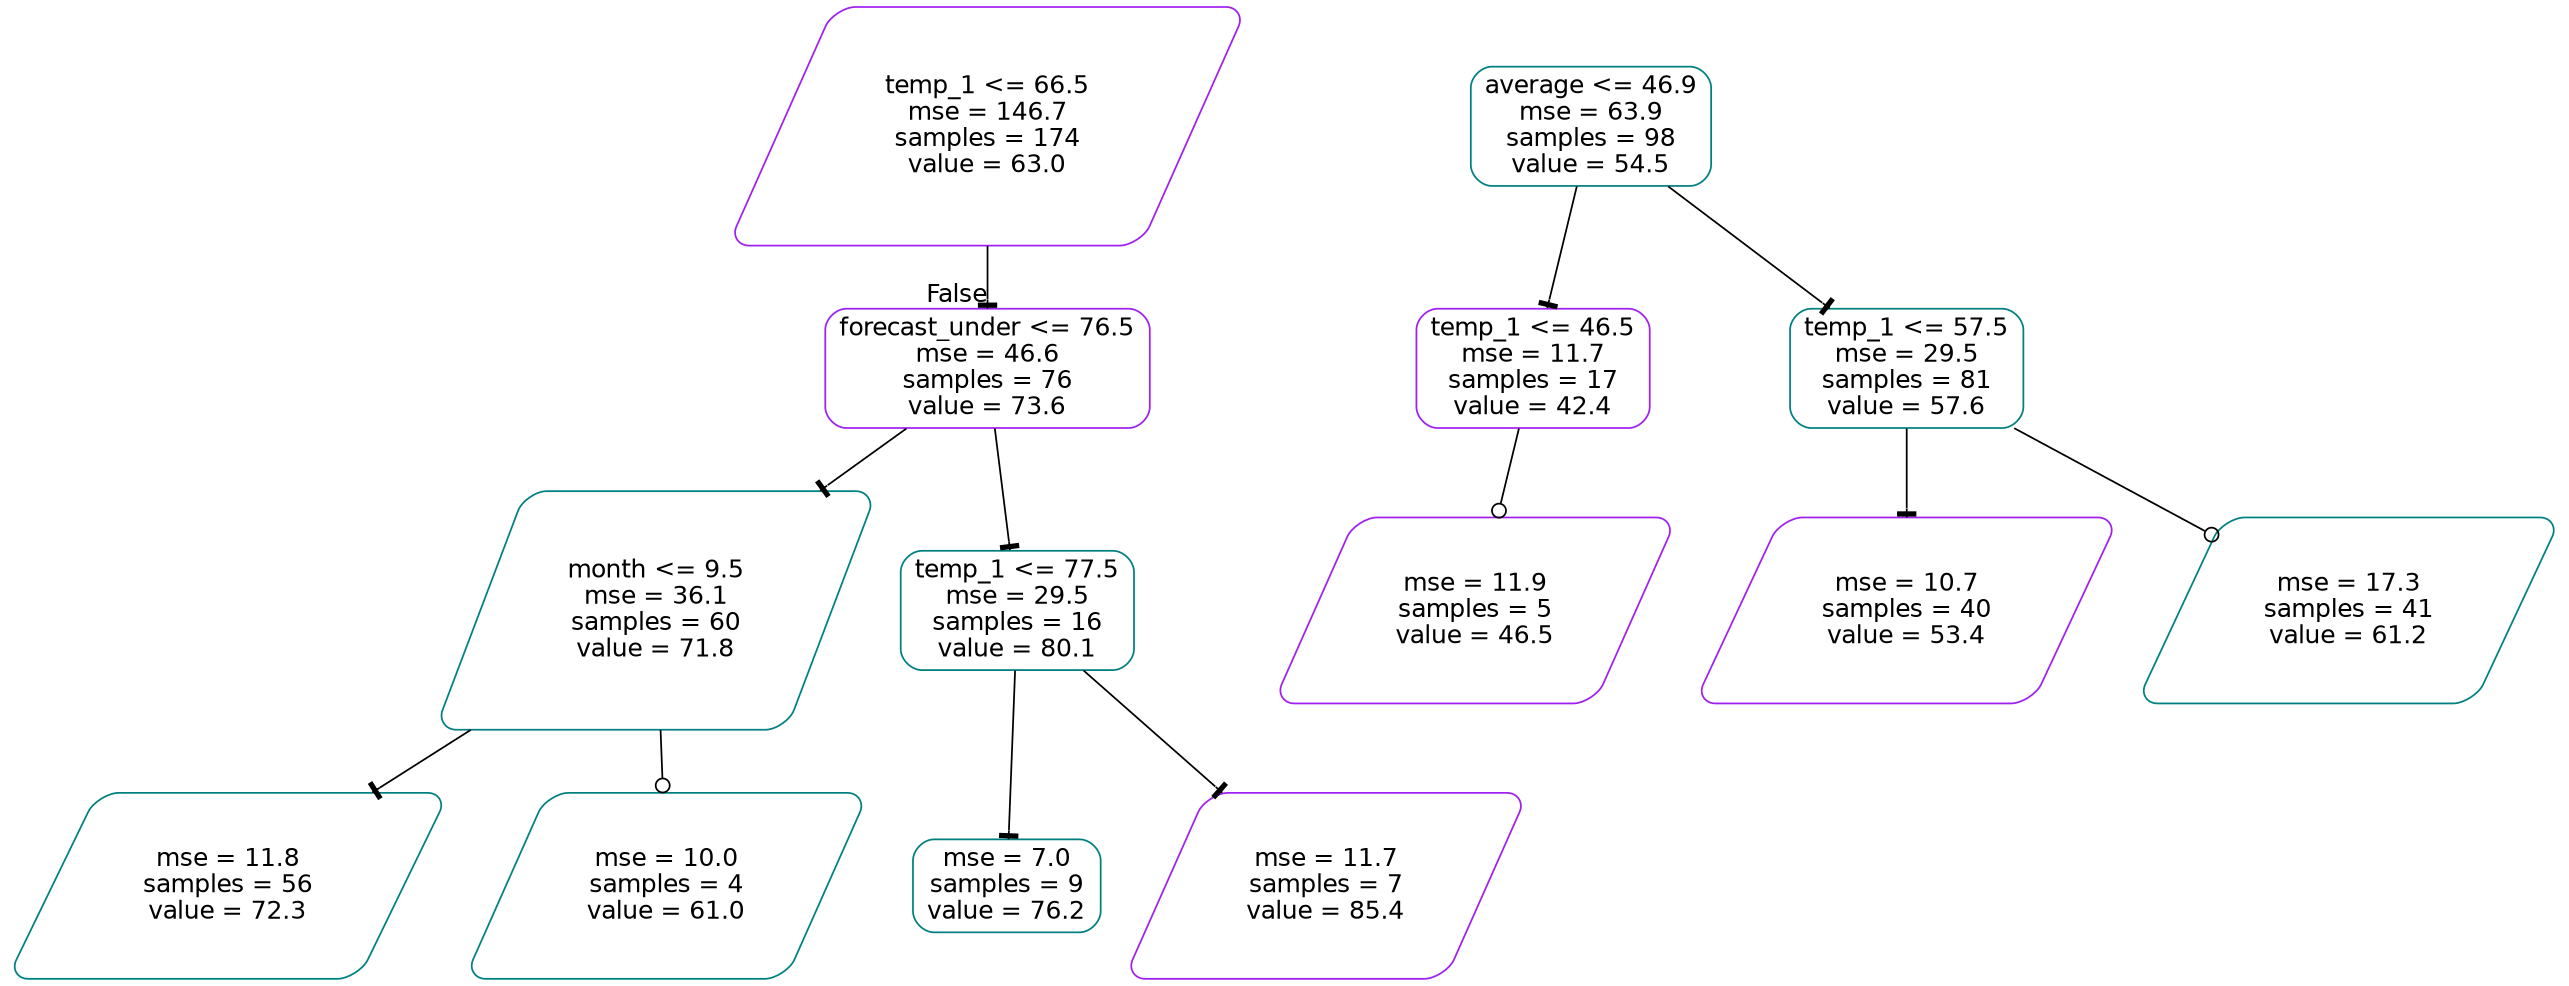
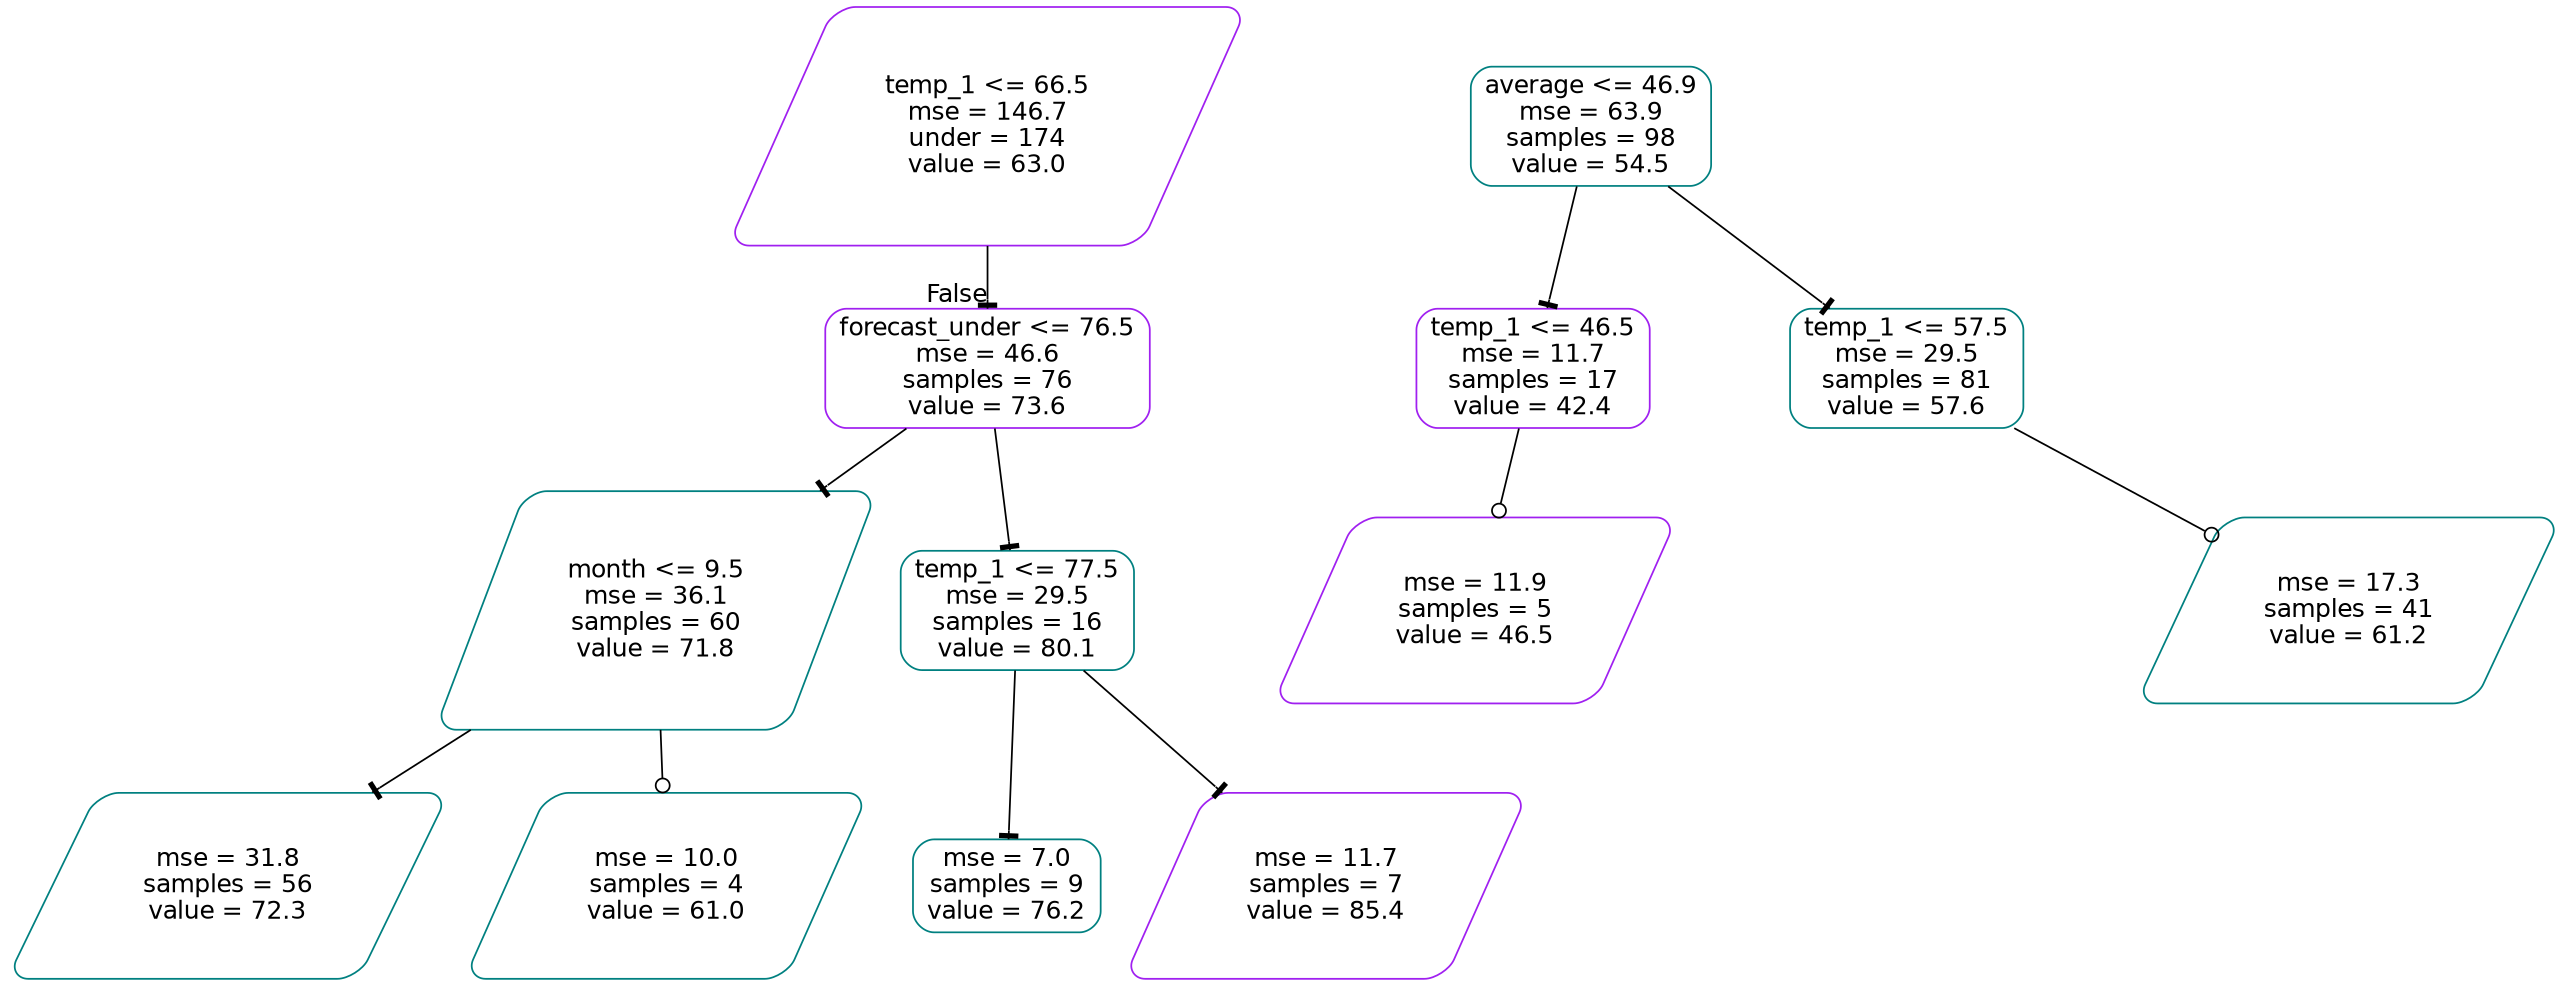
node "temp_1 <= 66.5 mse = 146.7 samples = 174 value = 63.0": label "temp_1 <= 66.5 mse = 146.7 samples = 174 value = 63.0" -> "temp_1 <= 66.5 mse = 146.7 under = 174 value = 63.0"
node "mse = 10.7 samples = 40 value = 53.4": removed
node "mse = 11.8 samples = 56 value = 72.3": label "mse = 11.8 samples = 56 value = 72.3" -> "mse = 31.8 samples = 56 value = 72.3"
